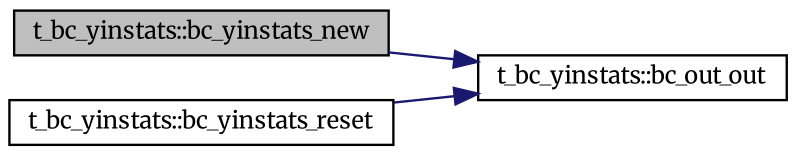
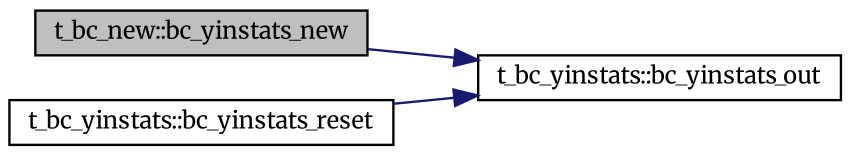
node "t_bc_yinstats::bc_yinstats_new": label "t_bc_yinstats::bc_yinstats_new" -> "t_bc_new::bc_yinstats_new"
node "t_bc_yinstats::bc_out_out": label "t_bc_yinstats::bc_out_out" -> "t_bc_yinstats::bc_yinstats_out"
